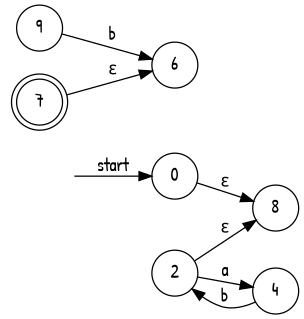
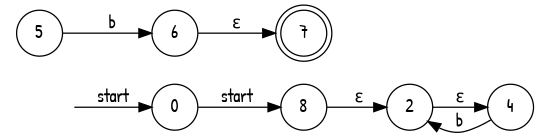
node "9": label "9" -> "5"
edge "7" -> "6": reversed
edge "0" -> "8": label "ε" -> "start"
edge "2" -> "8": reversed
edge "2" -> "4": label "a" -> "ε"
